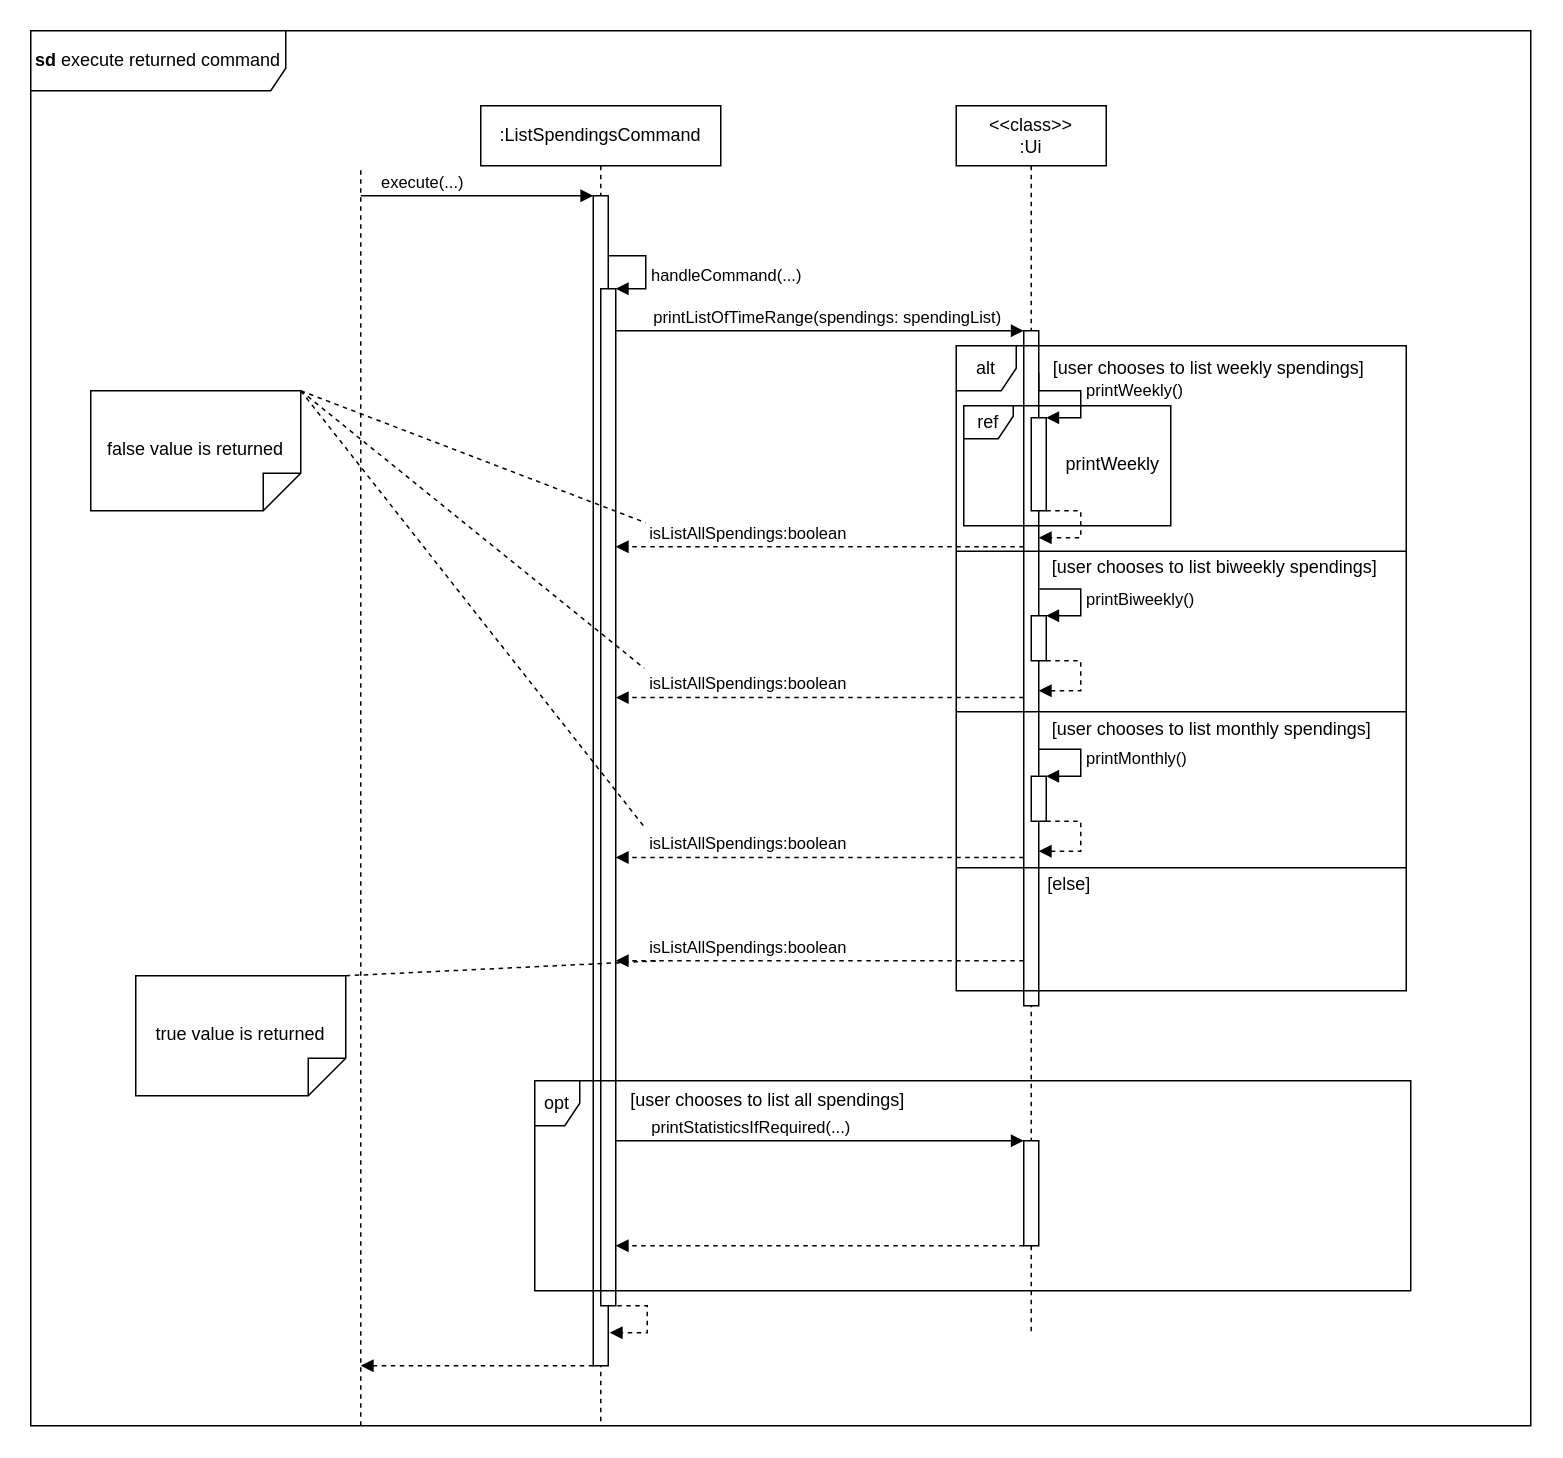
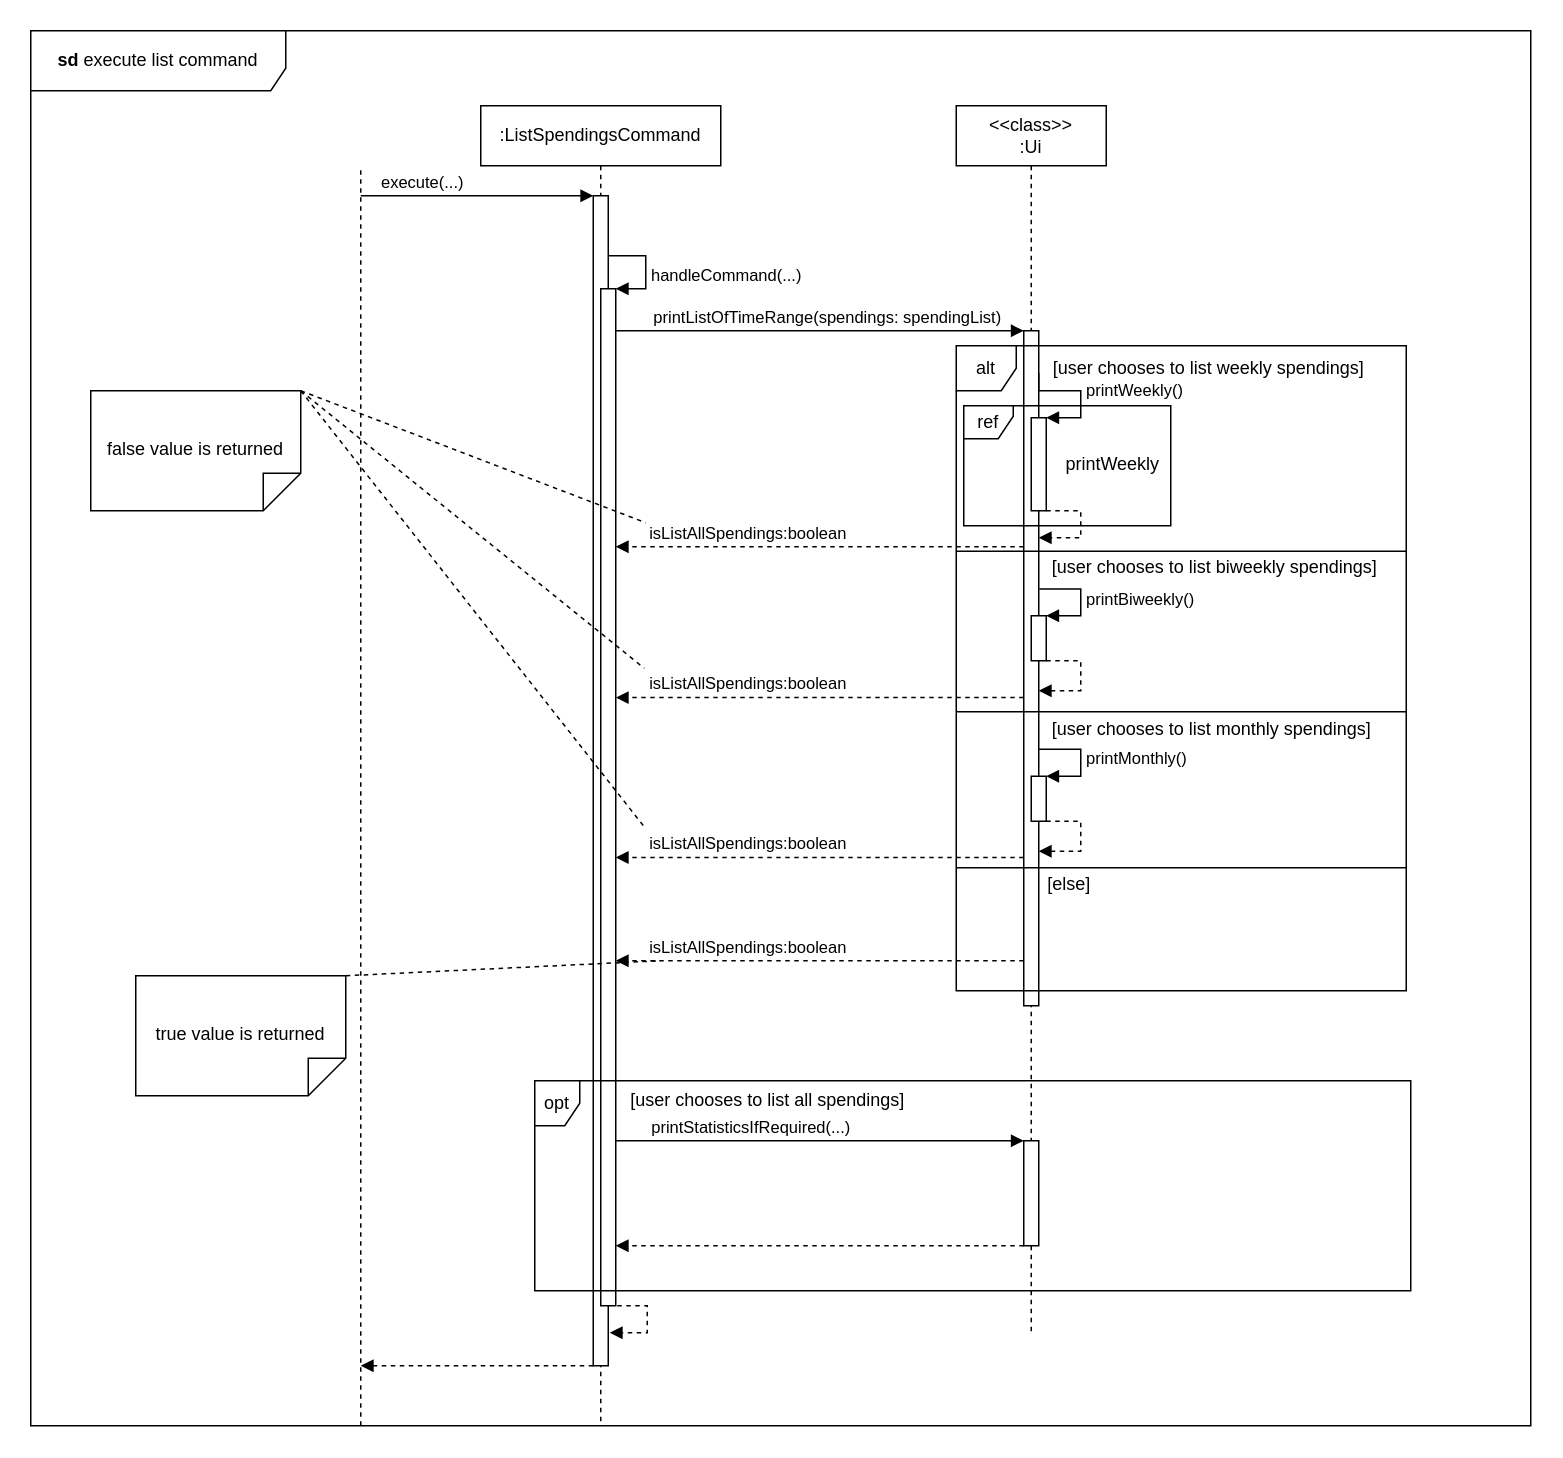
node "sd execute returned command": label "sd execute returned command" -> "sd execute list command"
